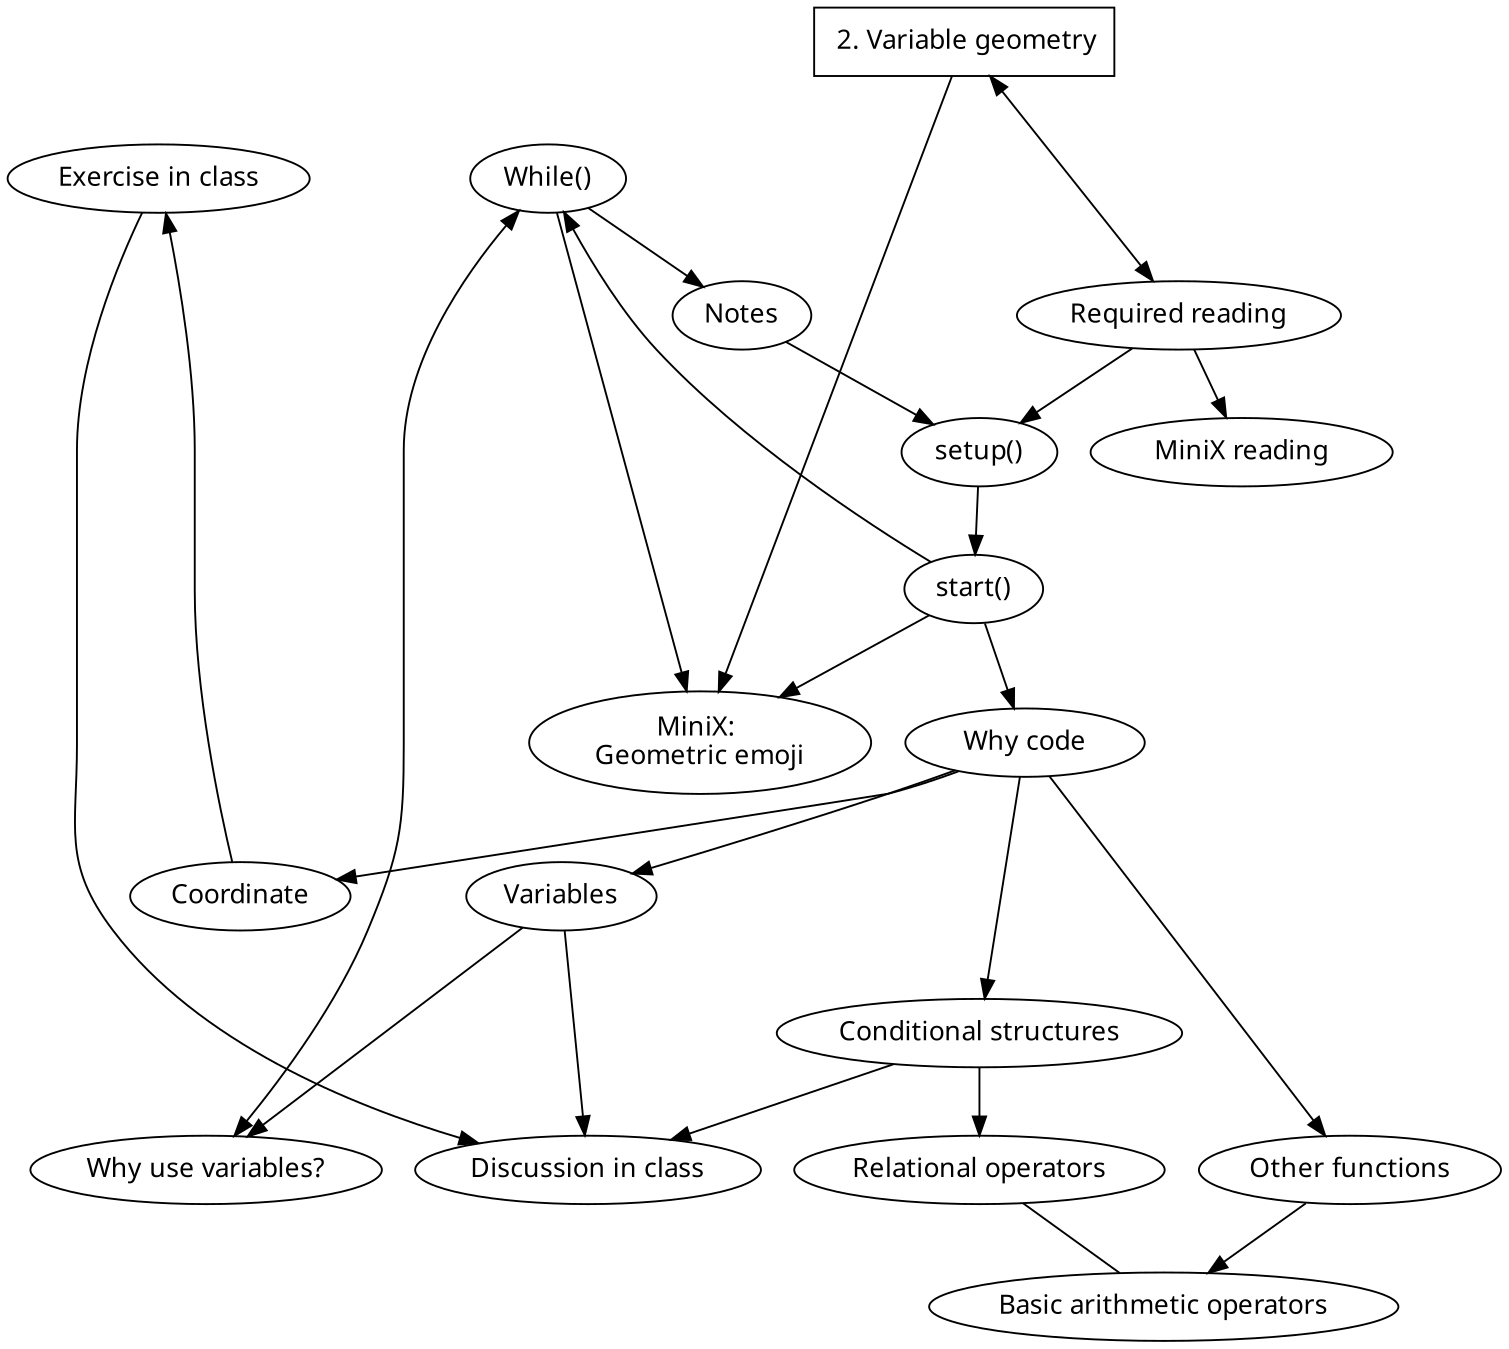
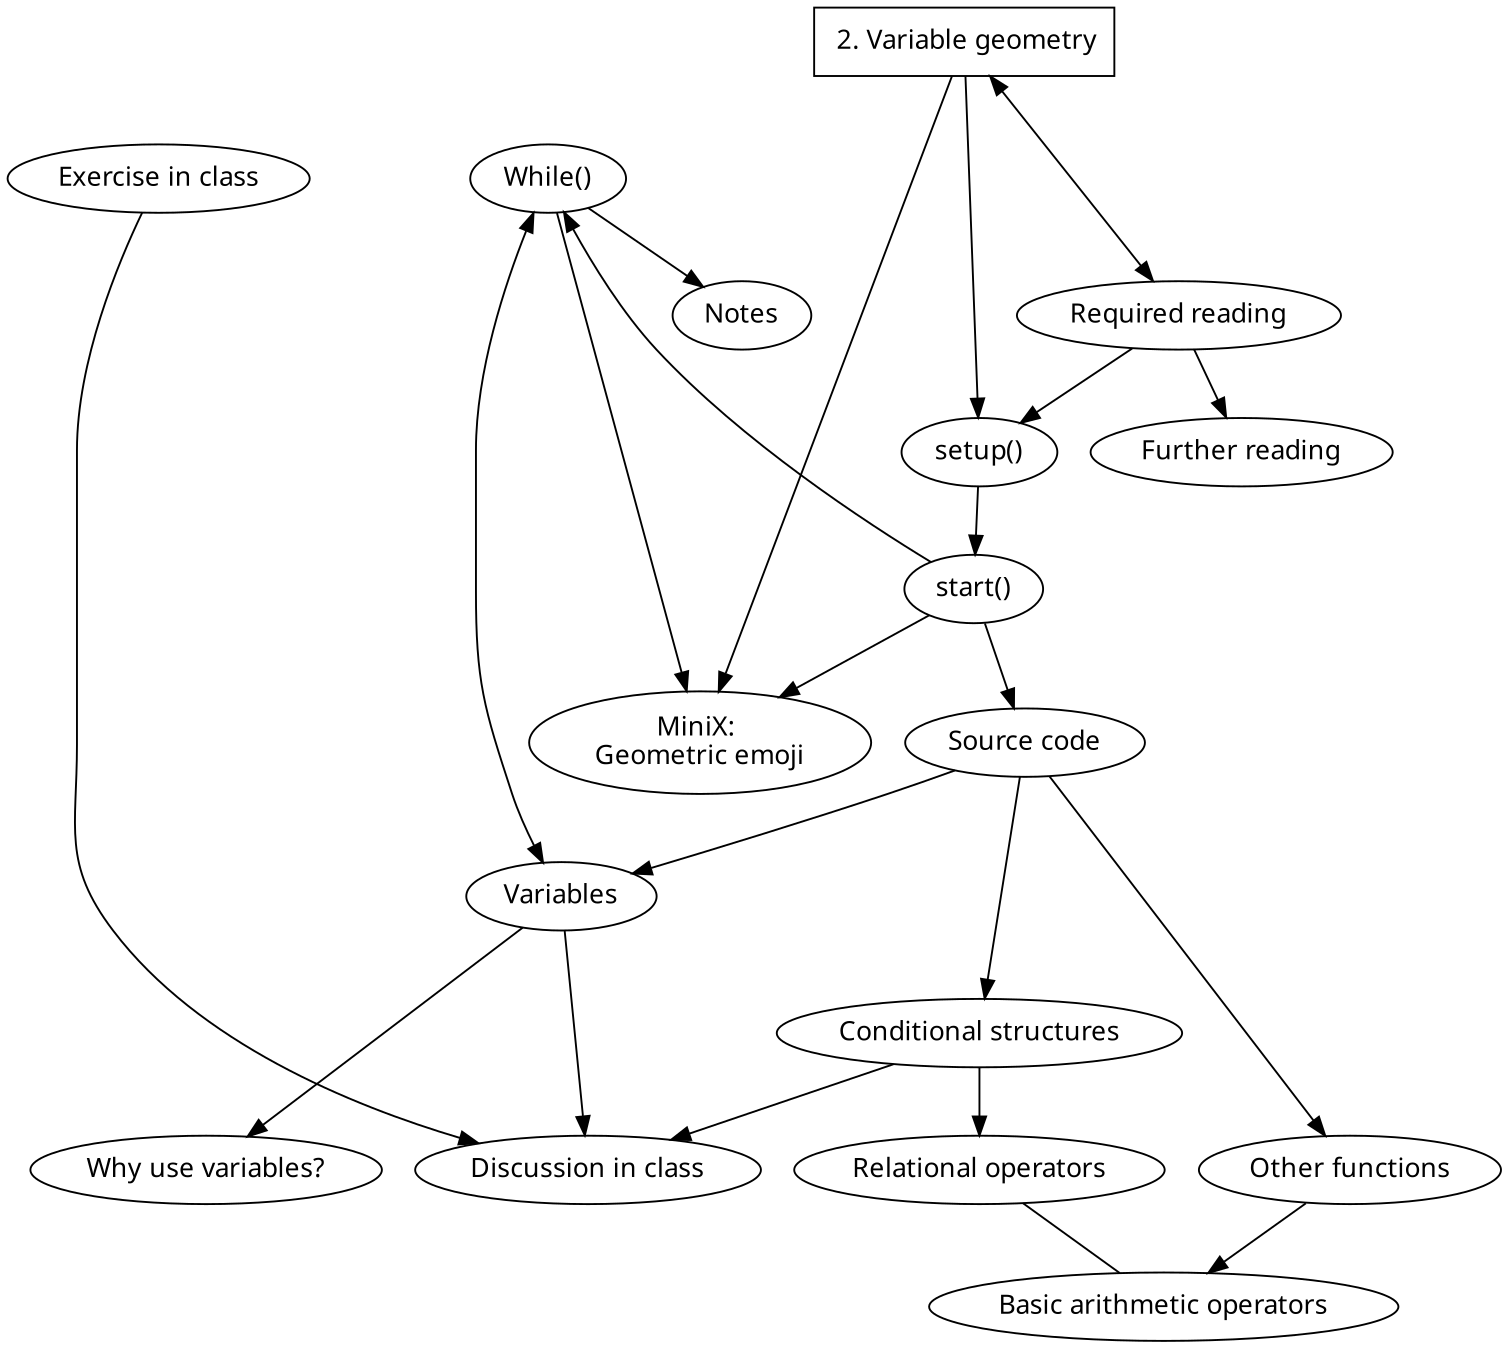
edge "Notes" -> "setup()": now "2. Variable geometry" -> "setup()"
node "MiniX reading": label "MiniX reading" -> "Further reading"
edge "While()" -- "Why use variables?": now "While()" -- "Variables"
node "Why code": label "Why code" -> "Source code"
node "Coordinate": removed
